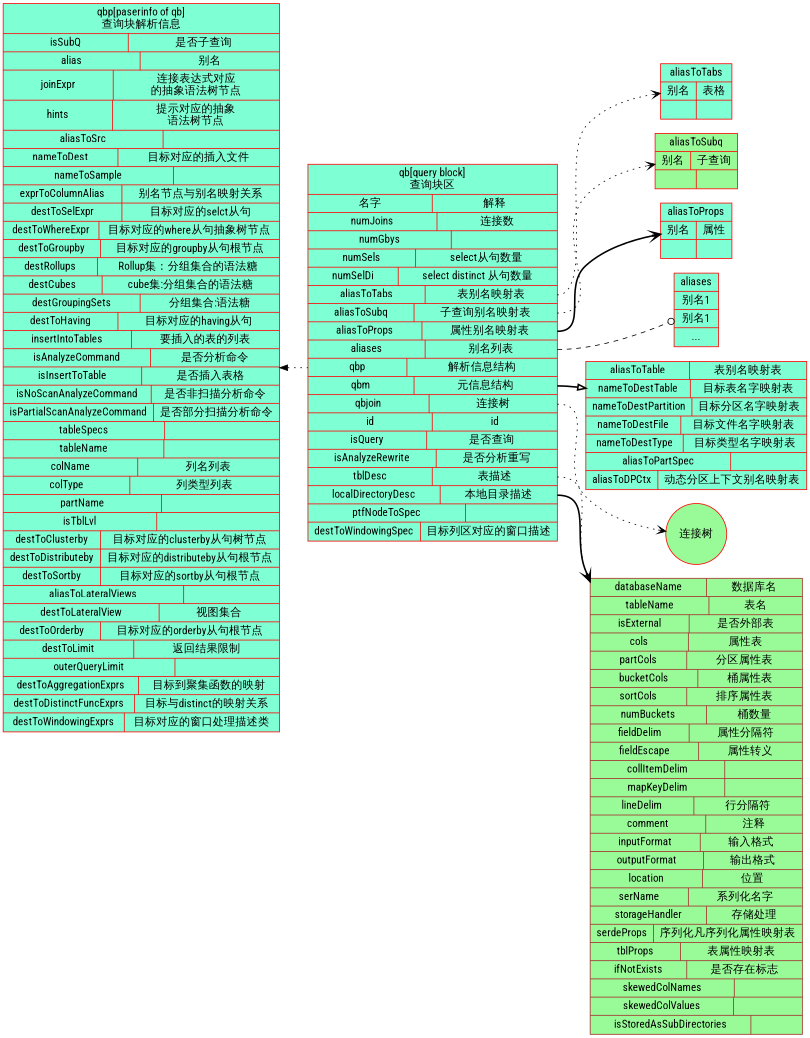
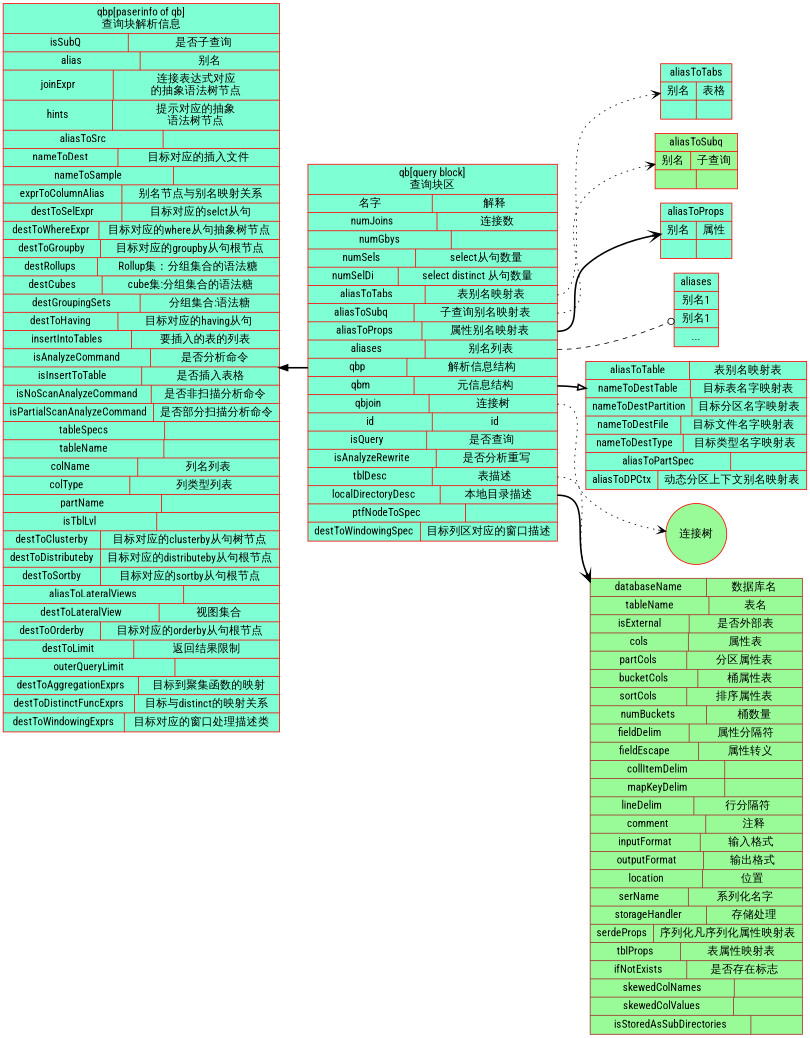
edge "qb[query block]" -> "qbp[paserinfo of qb]": style dotted -> bold
